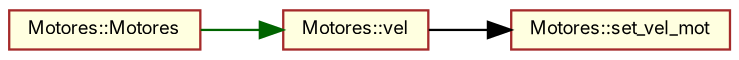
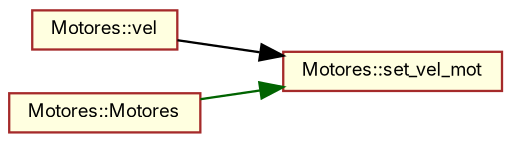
edge "Motores::Motores" -> "Motores::vel": now "Motores::Motores" -> "Motores::set_vel_mot"
